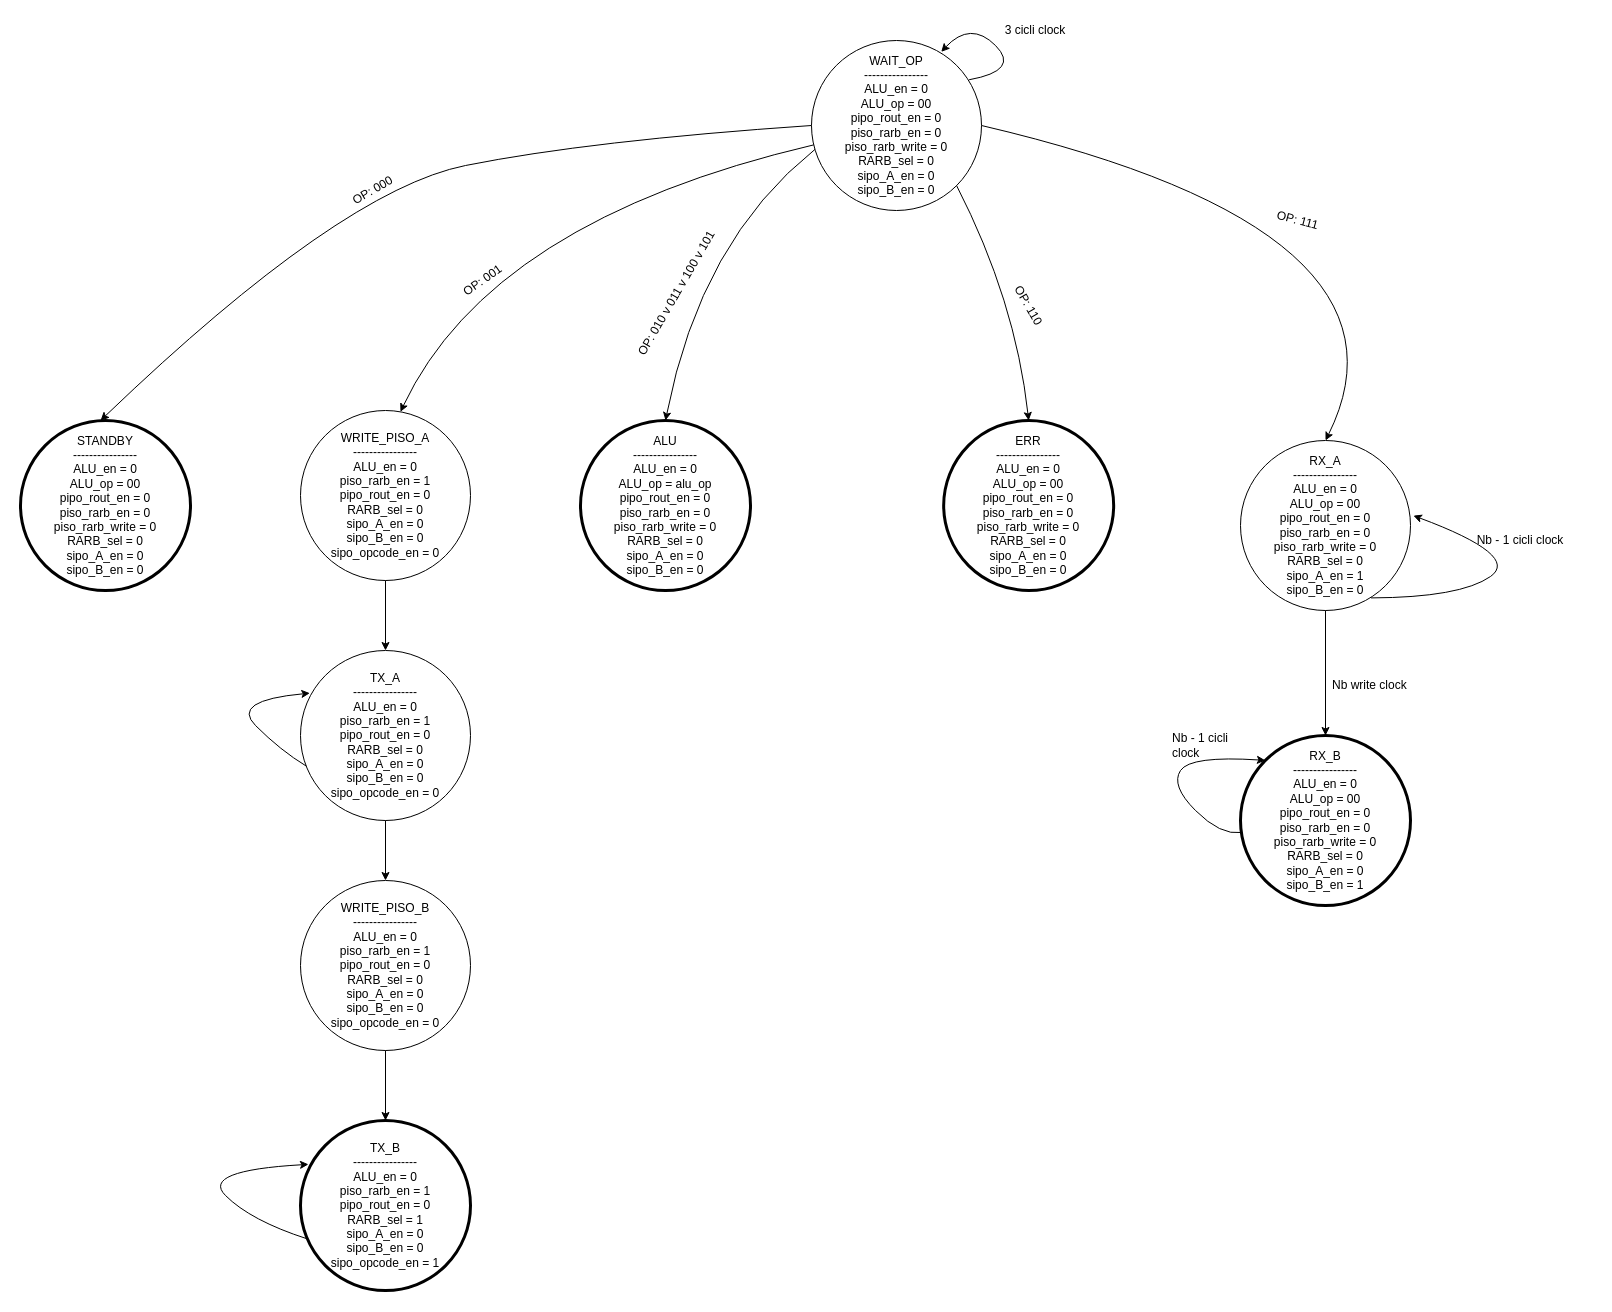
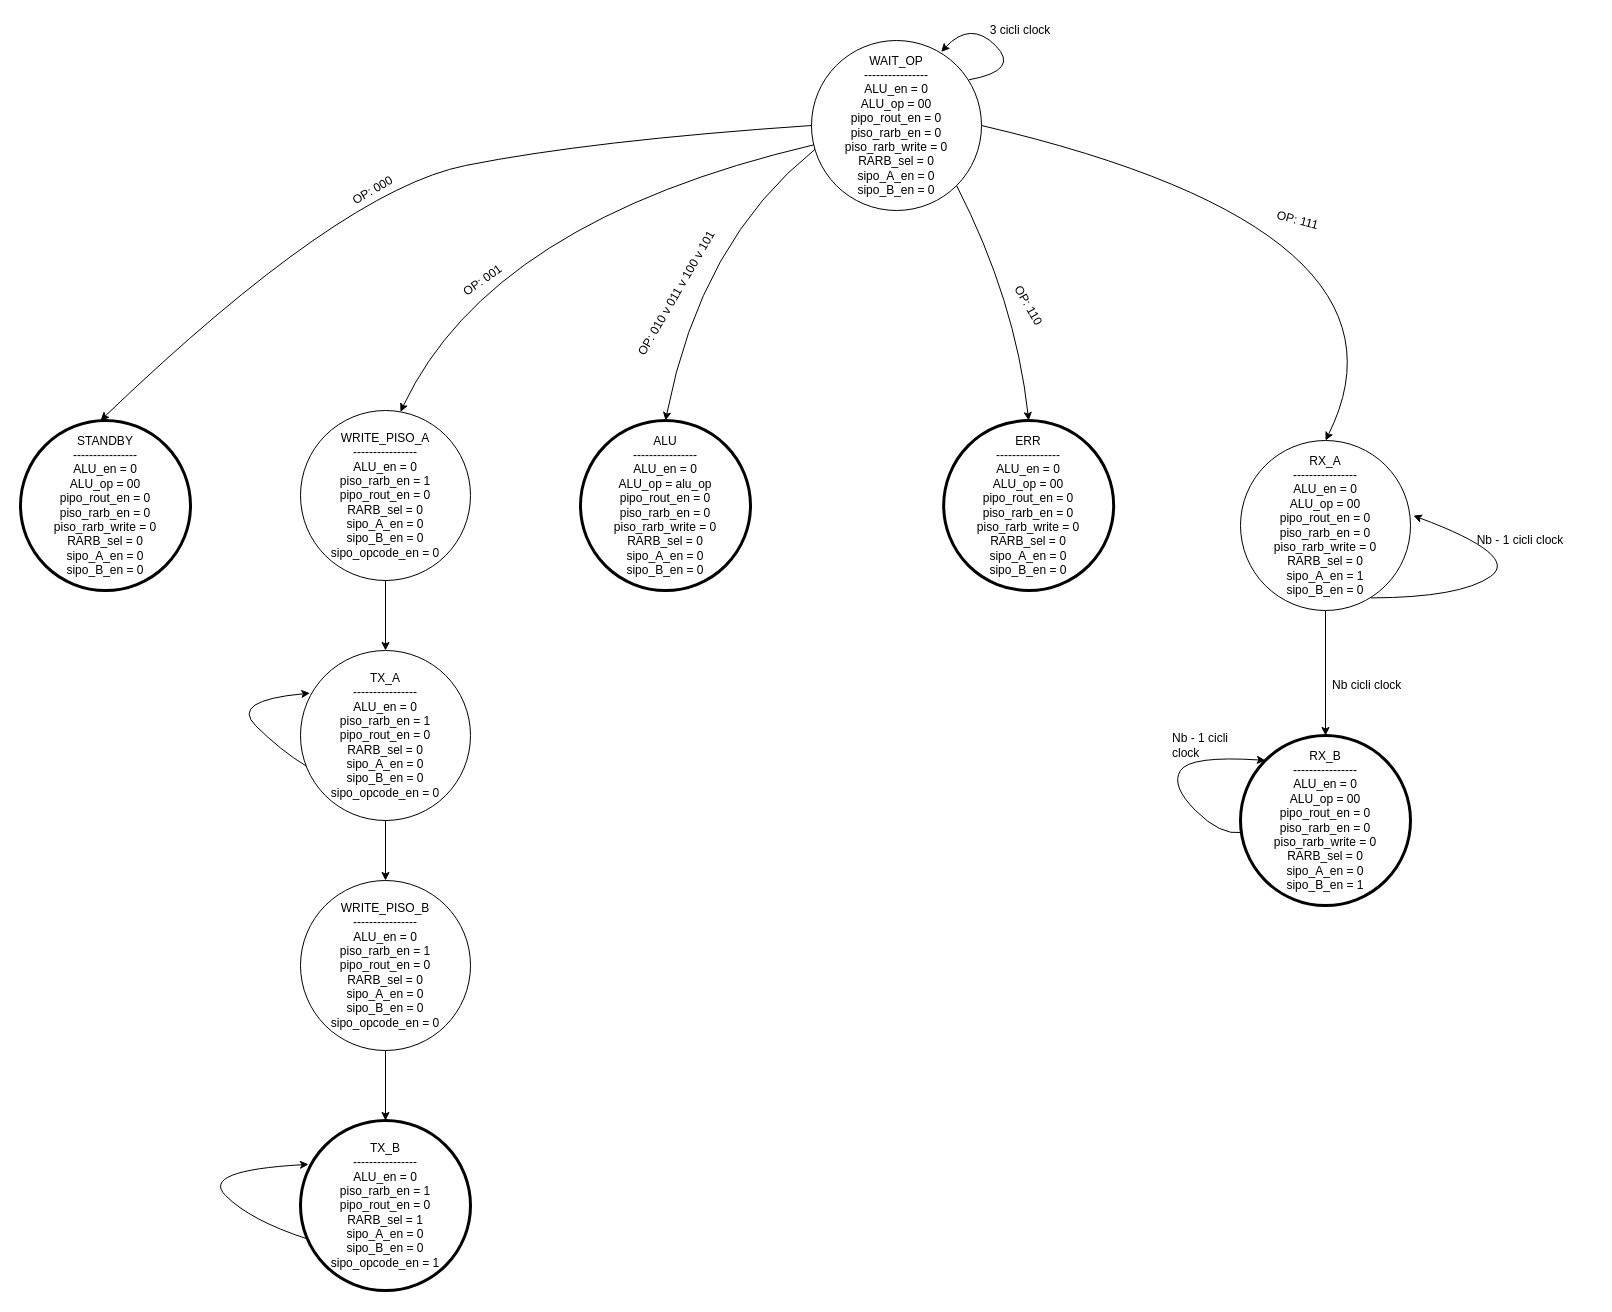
node "3 cicli clock": moved (1036, 31) -> (1021, 31)
node "Nb write clock": label "Nb write clock" -> "Nb cicli clock"
